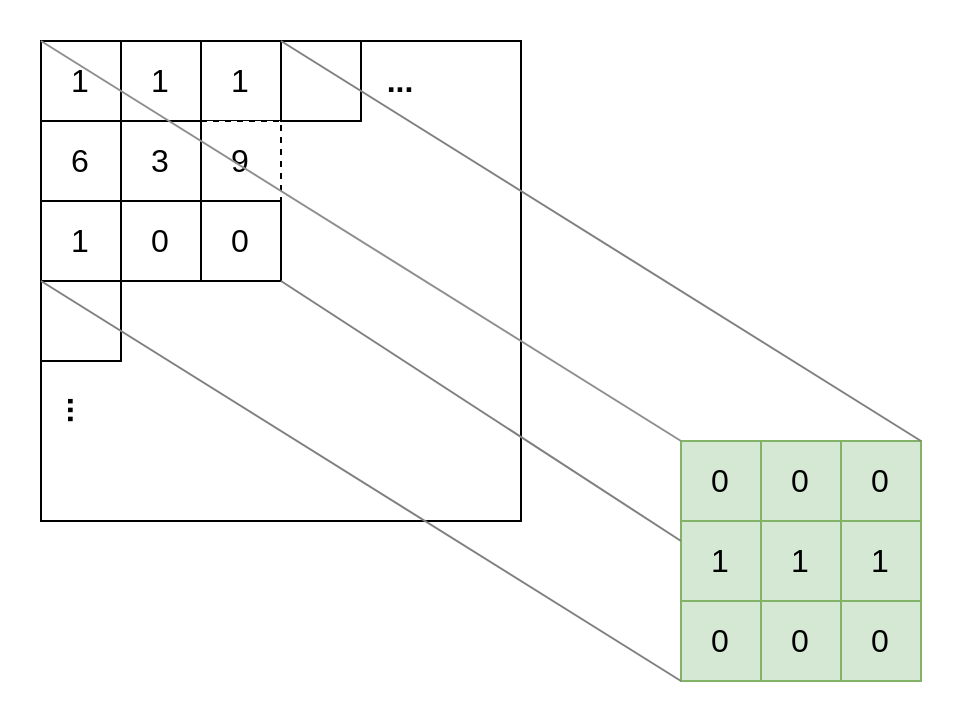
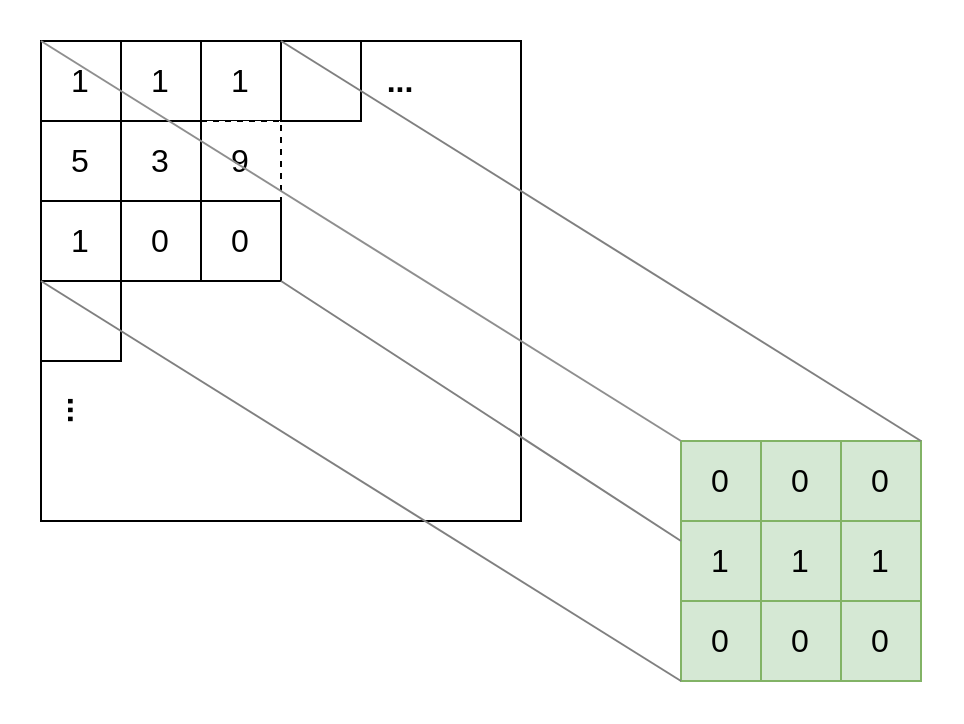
node "6": label "6" -> "5"
